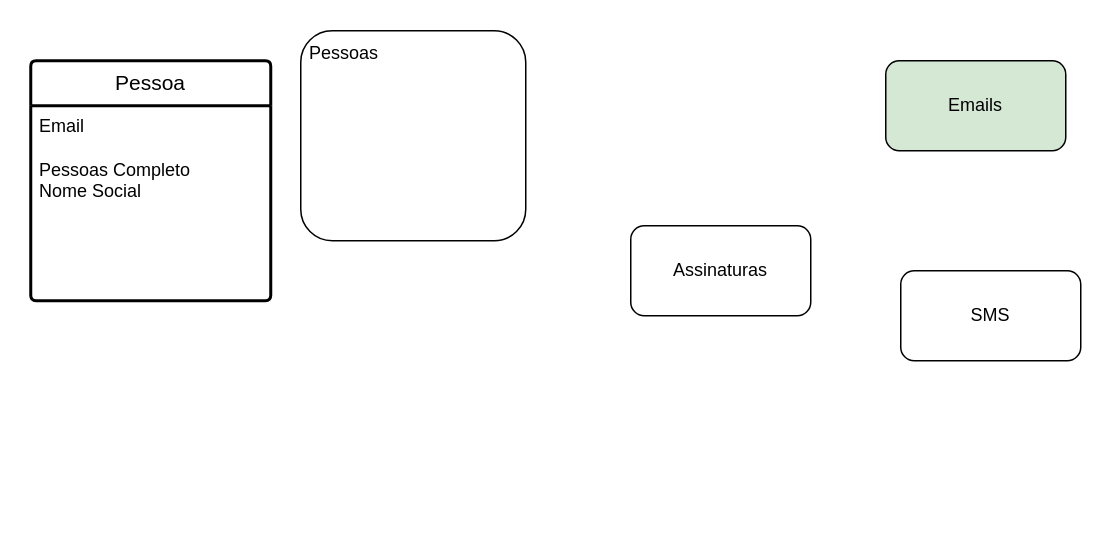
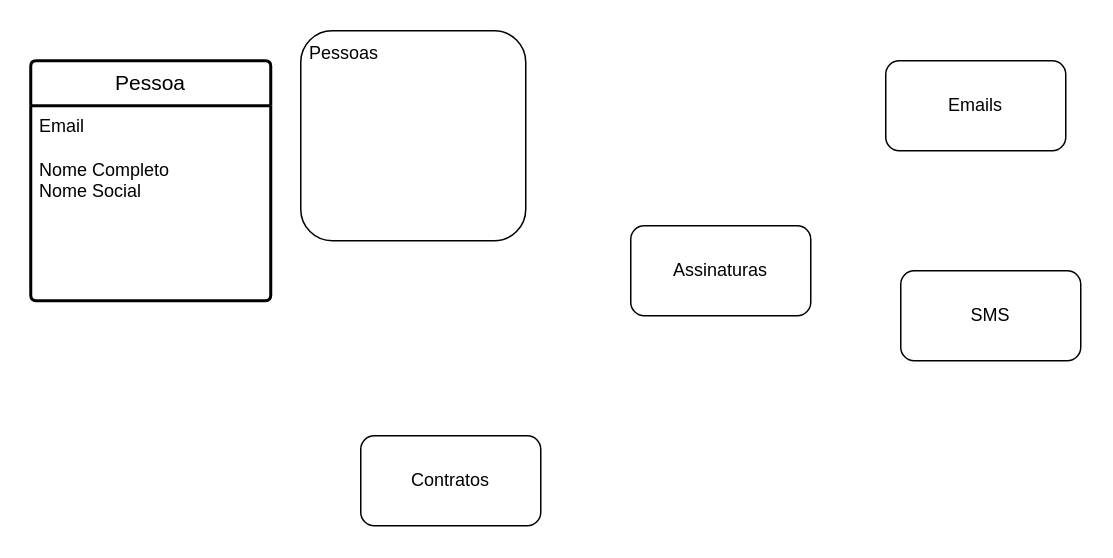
node "Emails": fillcolor #d5e8d4 -> #ffffff
node "Email Pessoas Completo Nome Social": label "Email Pessoas Completo Nome Social" -> "Email Nome Completo Nome Social"
node "Contratos": added
